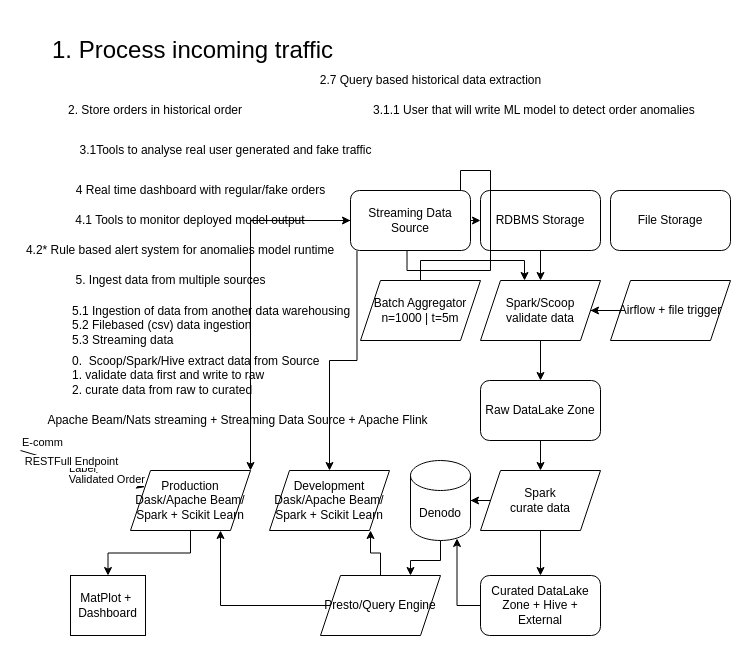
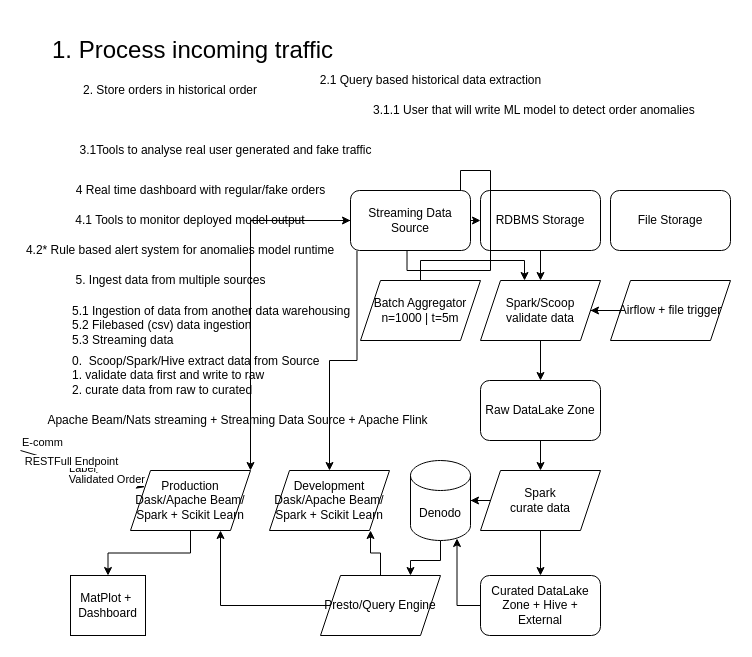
node "2.7 Query based historical data extraction": label "2.7 Query based historical data extraction" -> "2.1 Query based historical data extraction"
node "2. Store orders in historical order": moved (156, 111) -> (171, 91)
